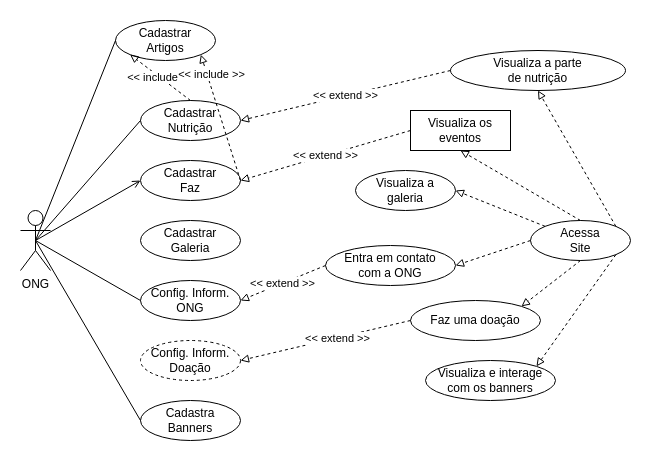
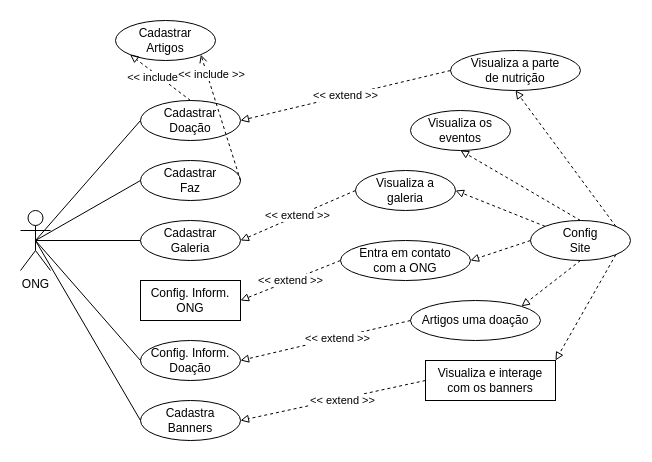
edge "Cadastrar Faz" -> "Cadastrar Artigos": arrowhead block -> open
node "Visualiza a parte de nutrição": size 175x40 -> 130x40
node "Cadastrar Nutrição": label "Cadastrar Nutrição" -> "Cadastrar Doação"
node "Visualiza os eventos": shape rectangle -> ellipse
edge "Cadastrar Artigos" -- "ONG": removed
edge "Visualiza os eventos" -> "Cadastrar Faz": removed, label "<< extend >>"
edge "ONG" -> "Cadastrar Faz": arrowhead open -> none
edge "Visualiza a galeria" -> "Cadastrar Galeria": added, label "<< extend >>"
edge "ONG" -- "Cadastrar Galeria": added
node "Acessa Site": label "Acessa Site" -> "Config Site"
node "Entra em contato com a ONG": moved (391, 266) -> (406, 261)
edge "ONG" -- "Config. Inform. ONG": removed
node "Config. Inform. ONG": shape ellipse -> rectangle
edge "ONG" -- "Config. Inform. Doação": added
node "Faz uma doação": label "Faz uma doação" -> "Artigos uma doação"
node "Config. Inform. Doação": style dashed -> solid
node "Visualiza e interage com os banners": shape ellipse -> rectangle
edge "Visualiza e interage com os banners" -> "Cadastra Banners": added, label "<< extend >>"
